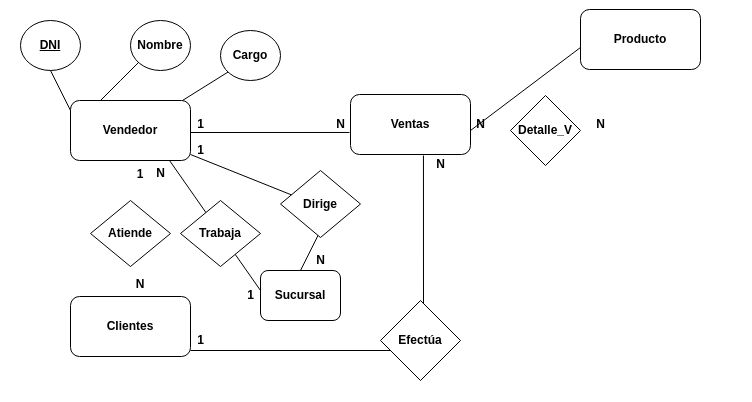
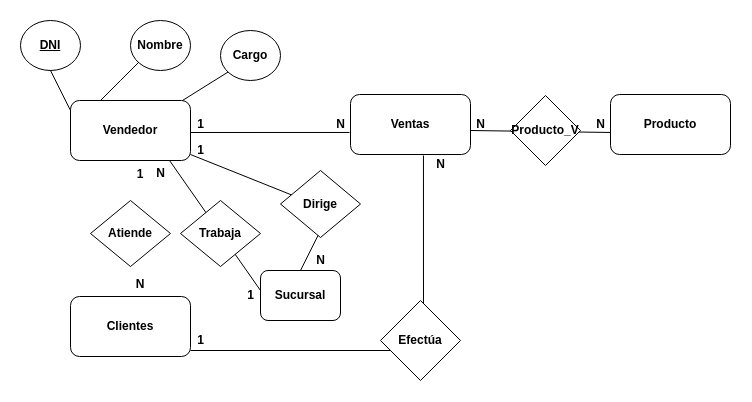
node "Producto": moved (641, 40) -> (671, 125)
node "Detalle_V": label "Detalle_V" -> "Producto_V"
